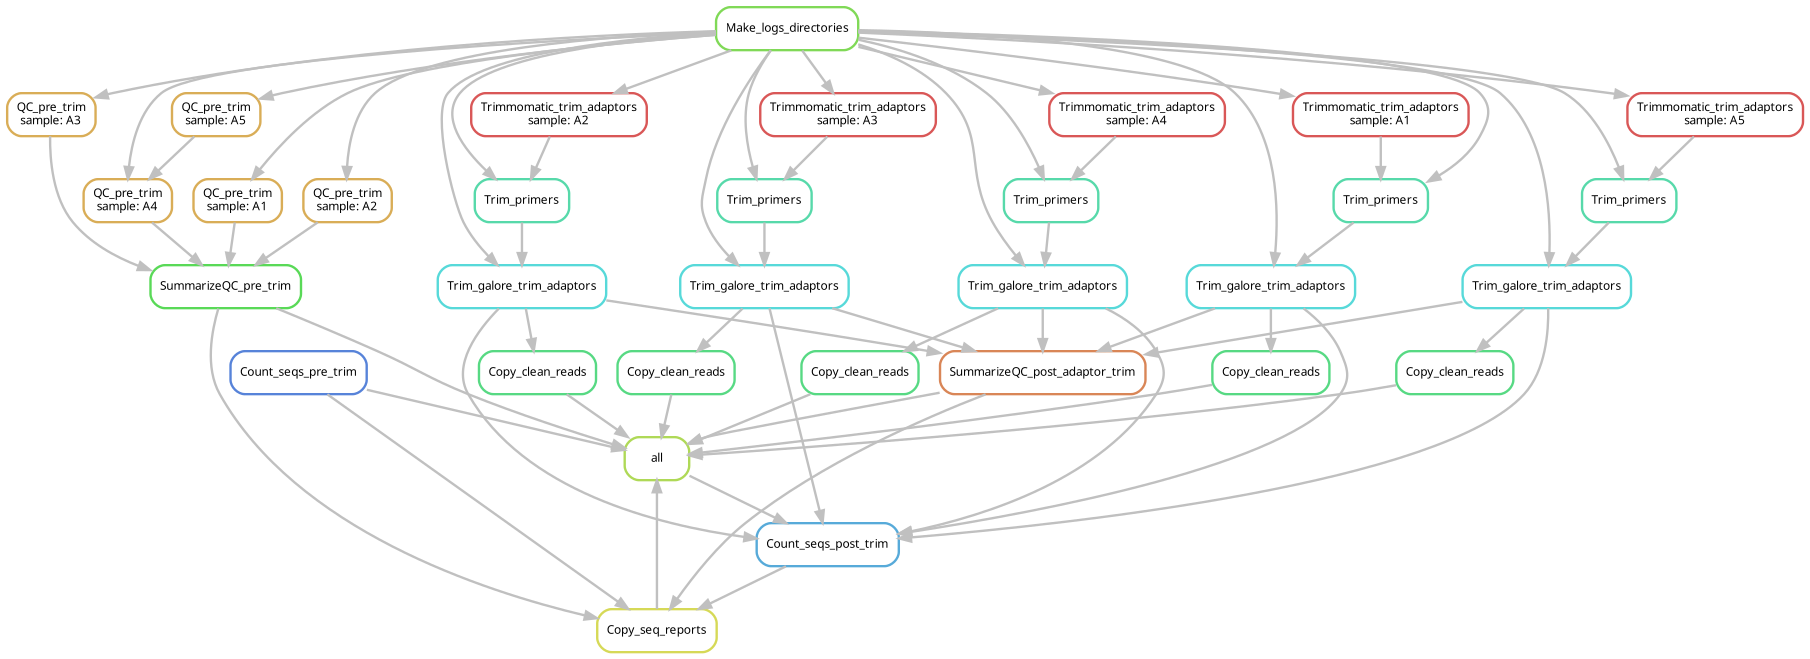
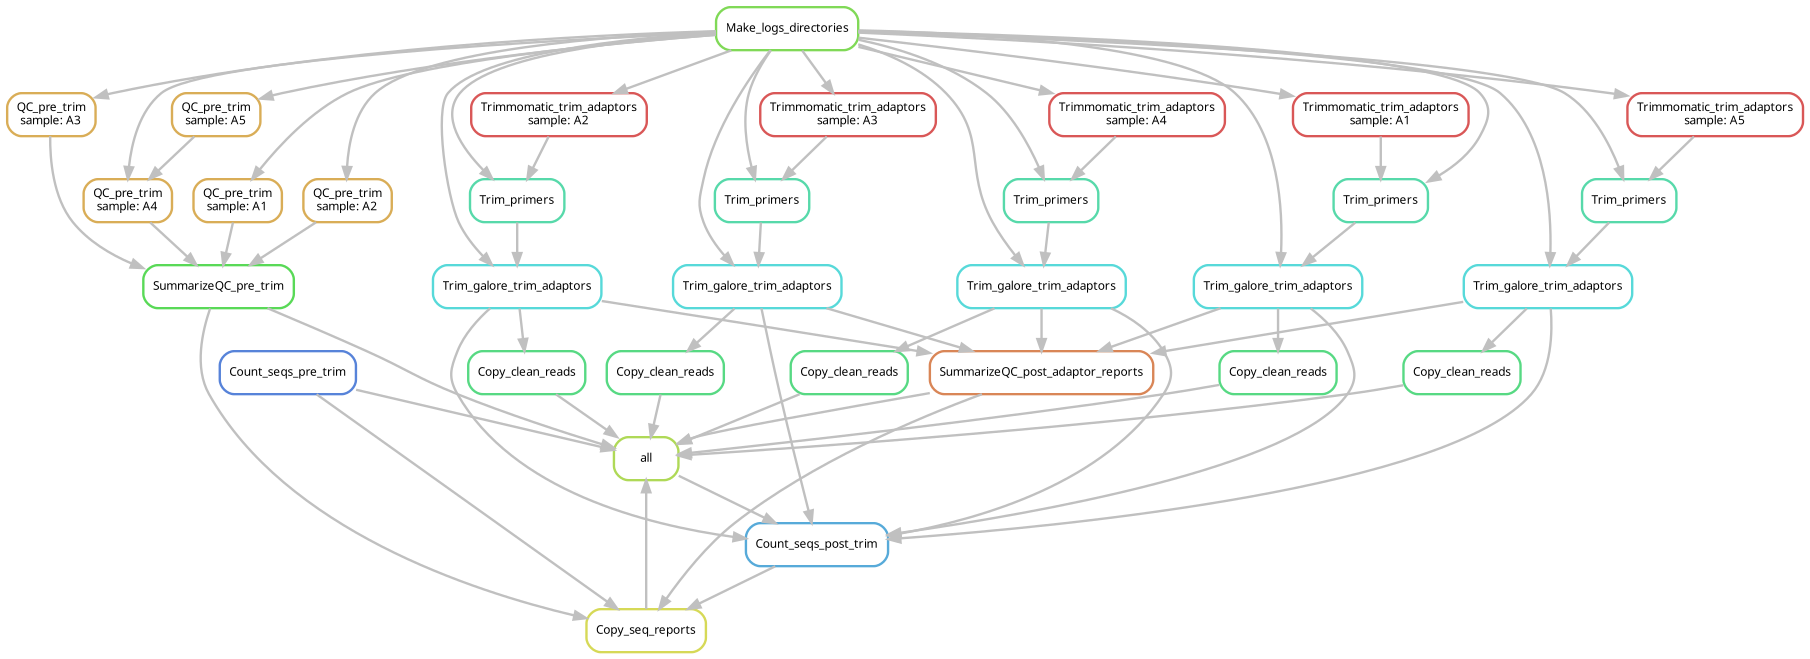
node "SummarizeQC_post_adaptor_trim": label "SummarizeQC_post_adaptor_trim" -> "SummarizeQC_post_adaptor_reports"
